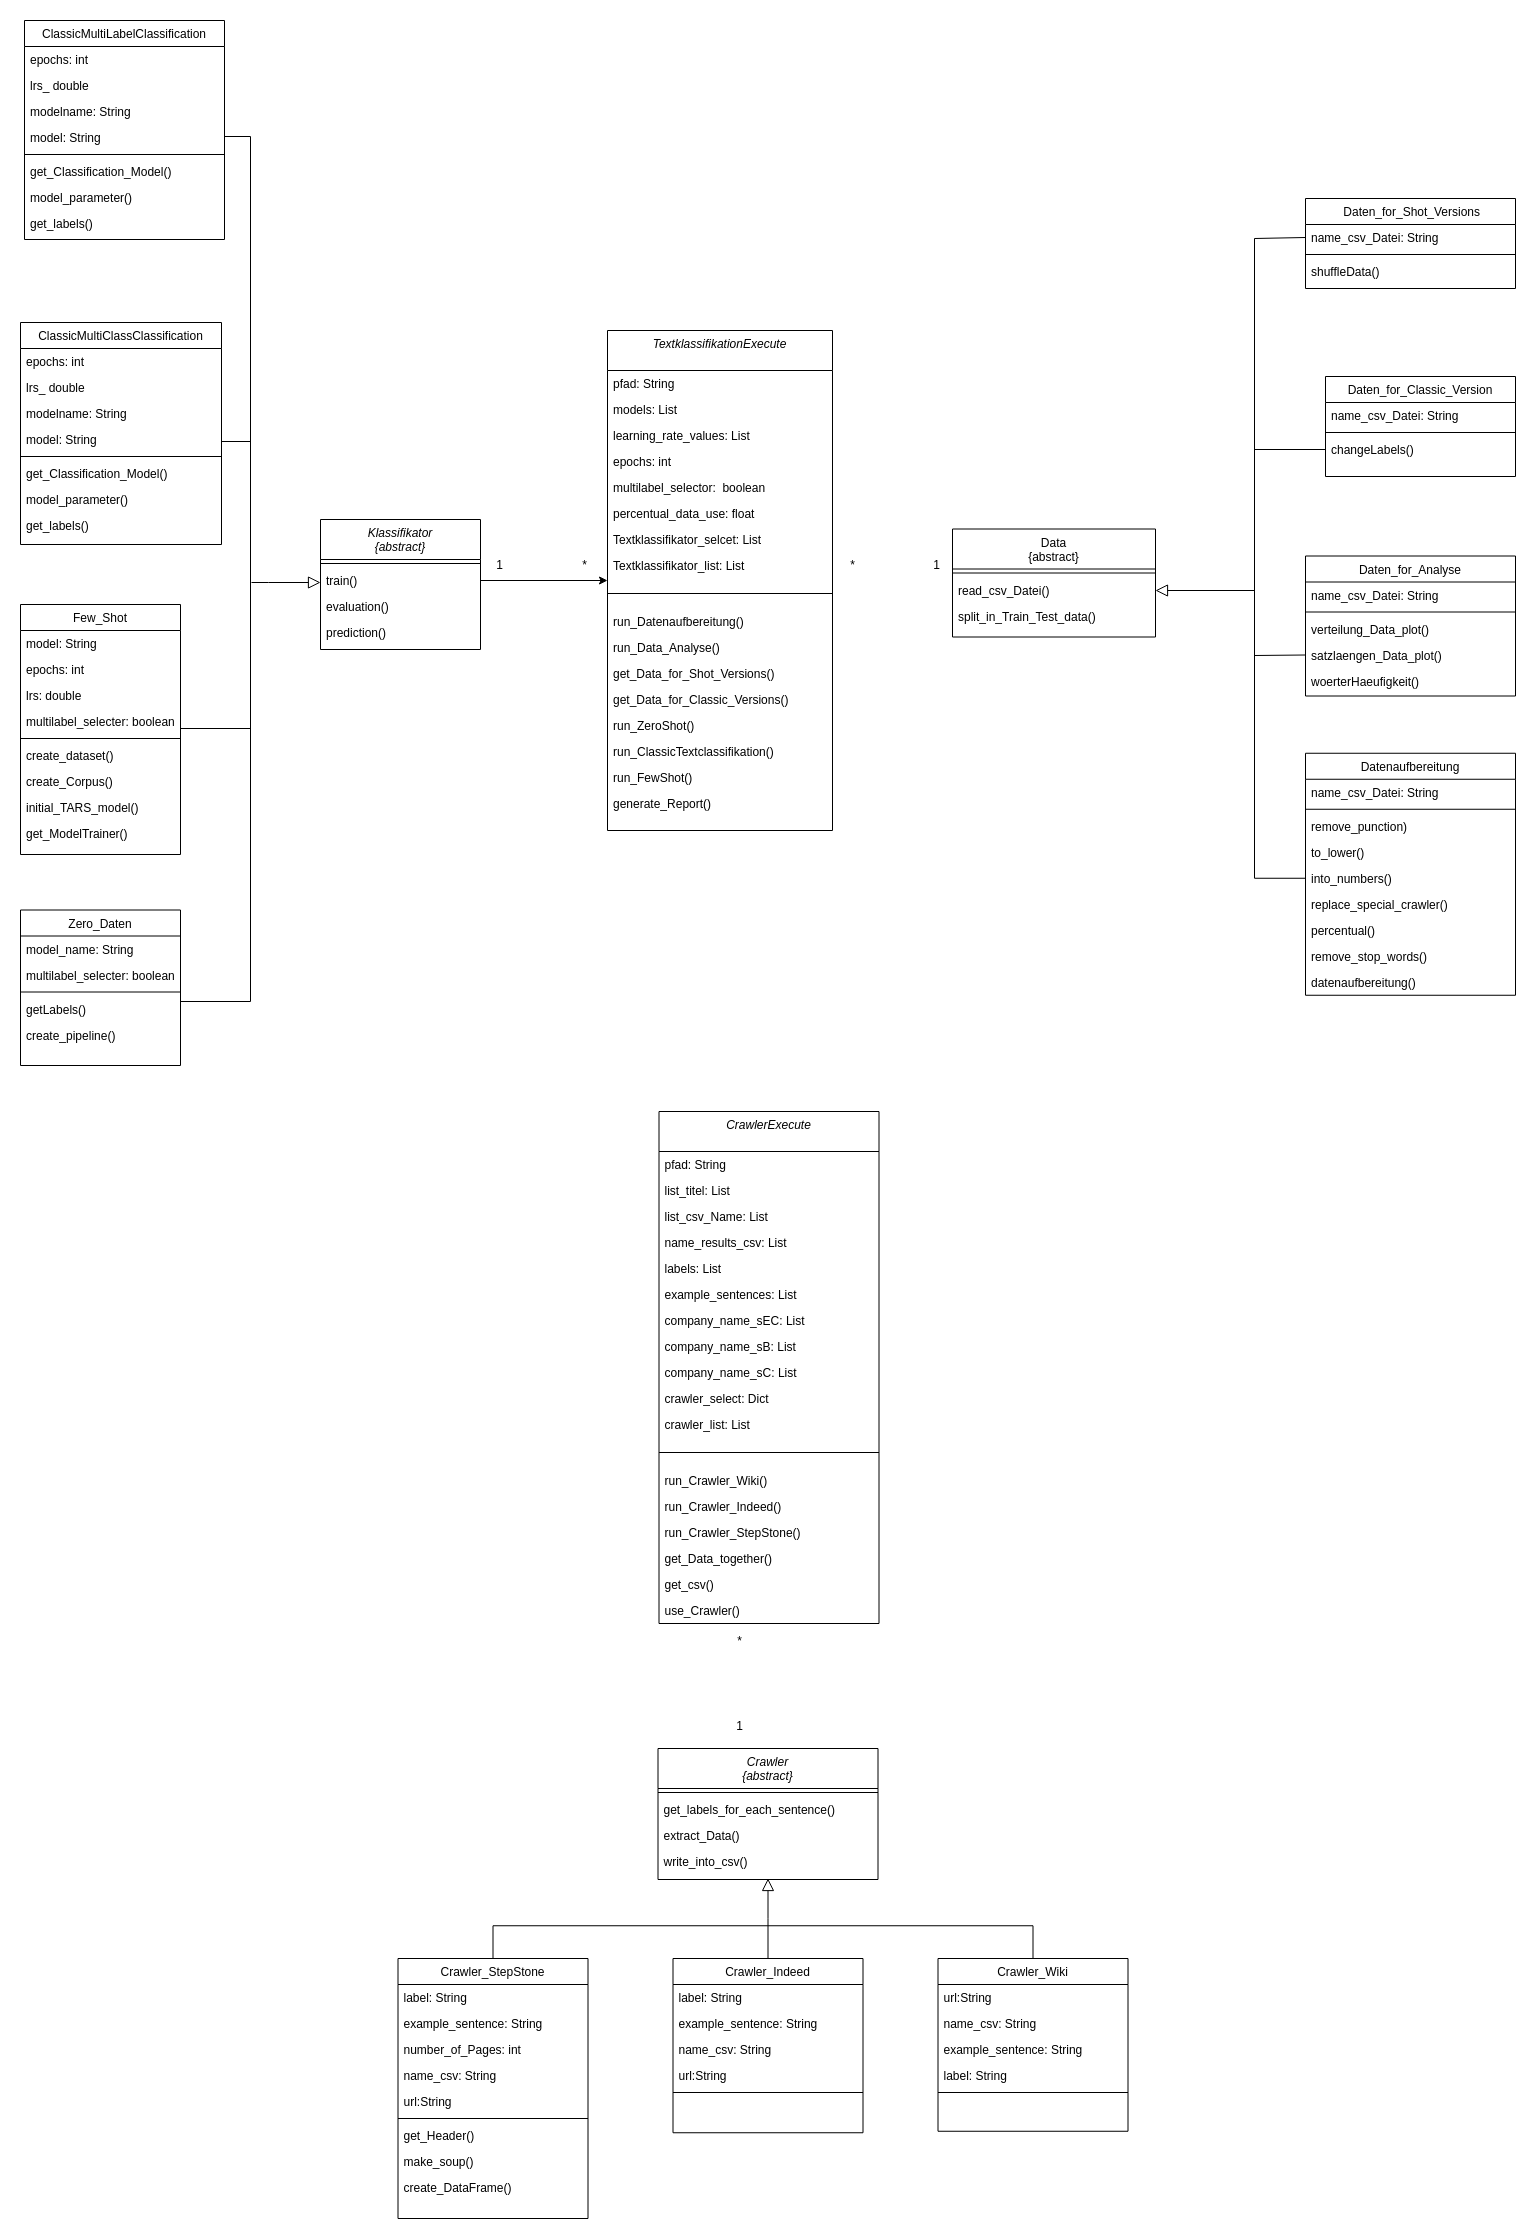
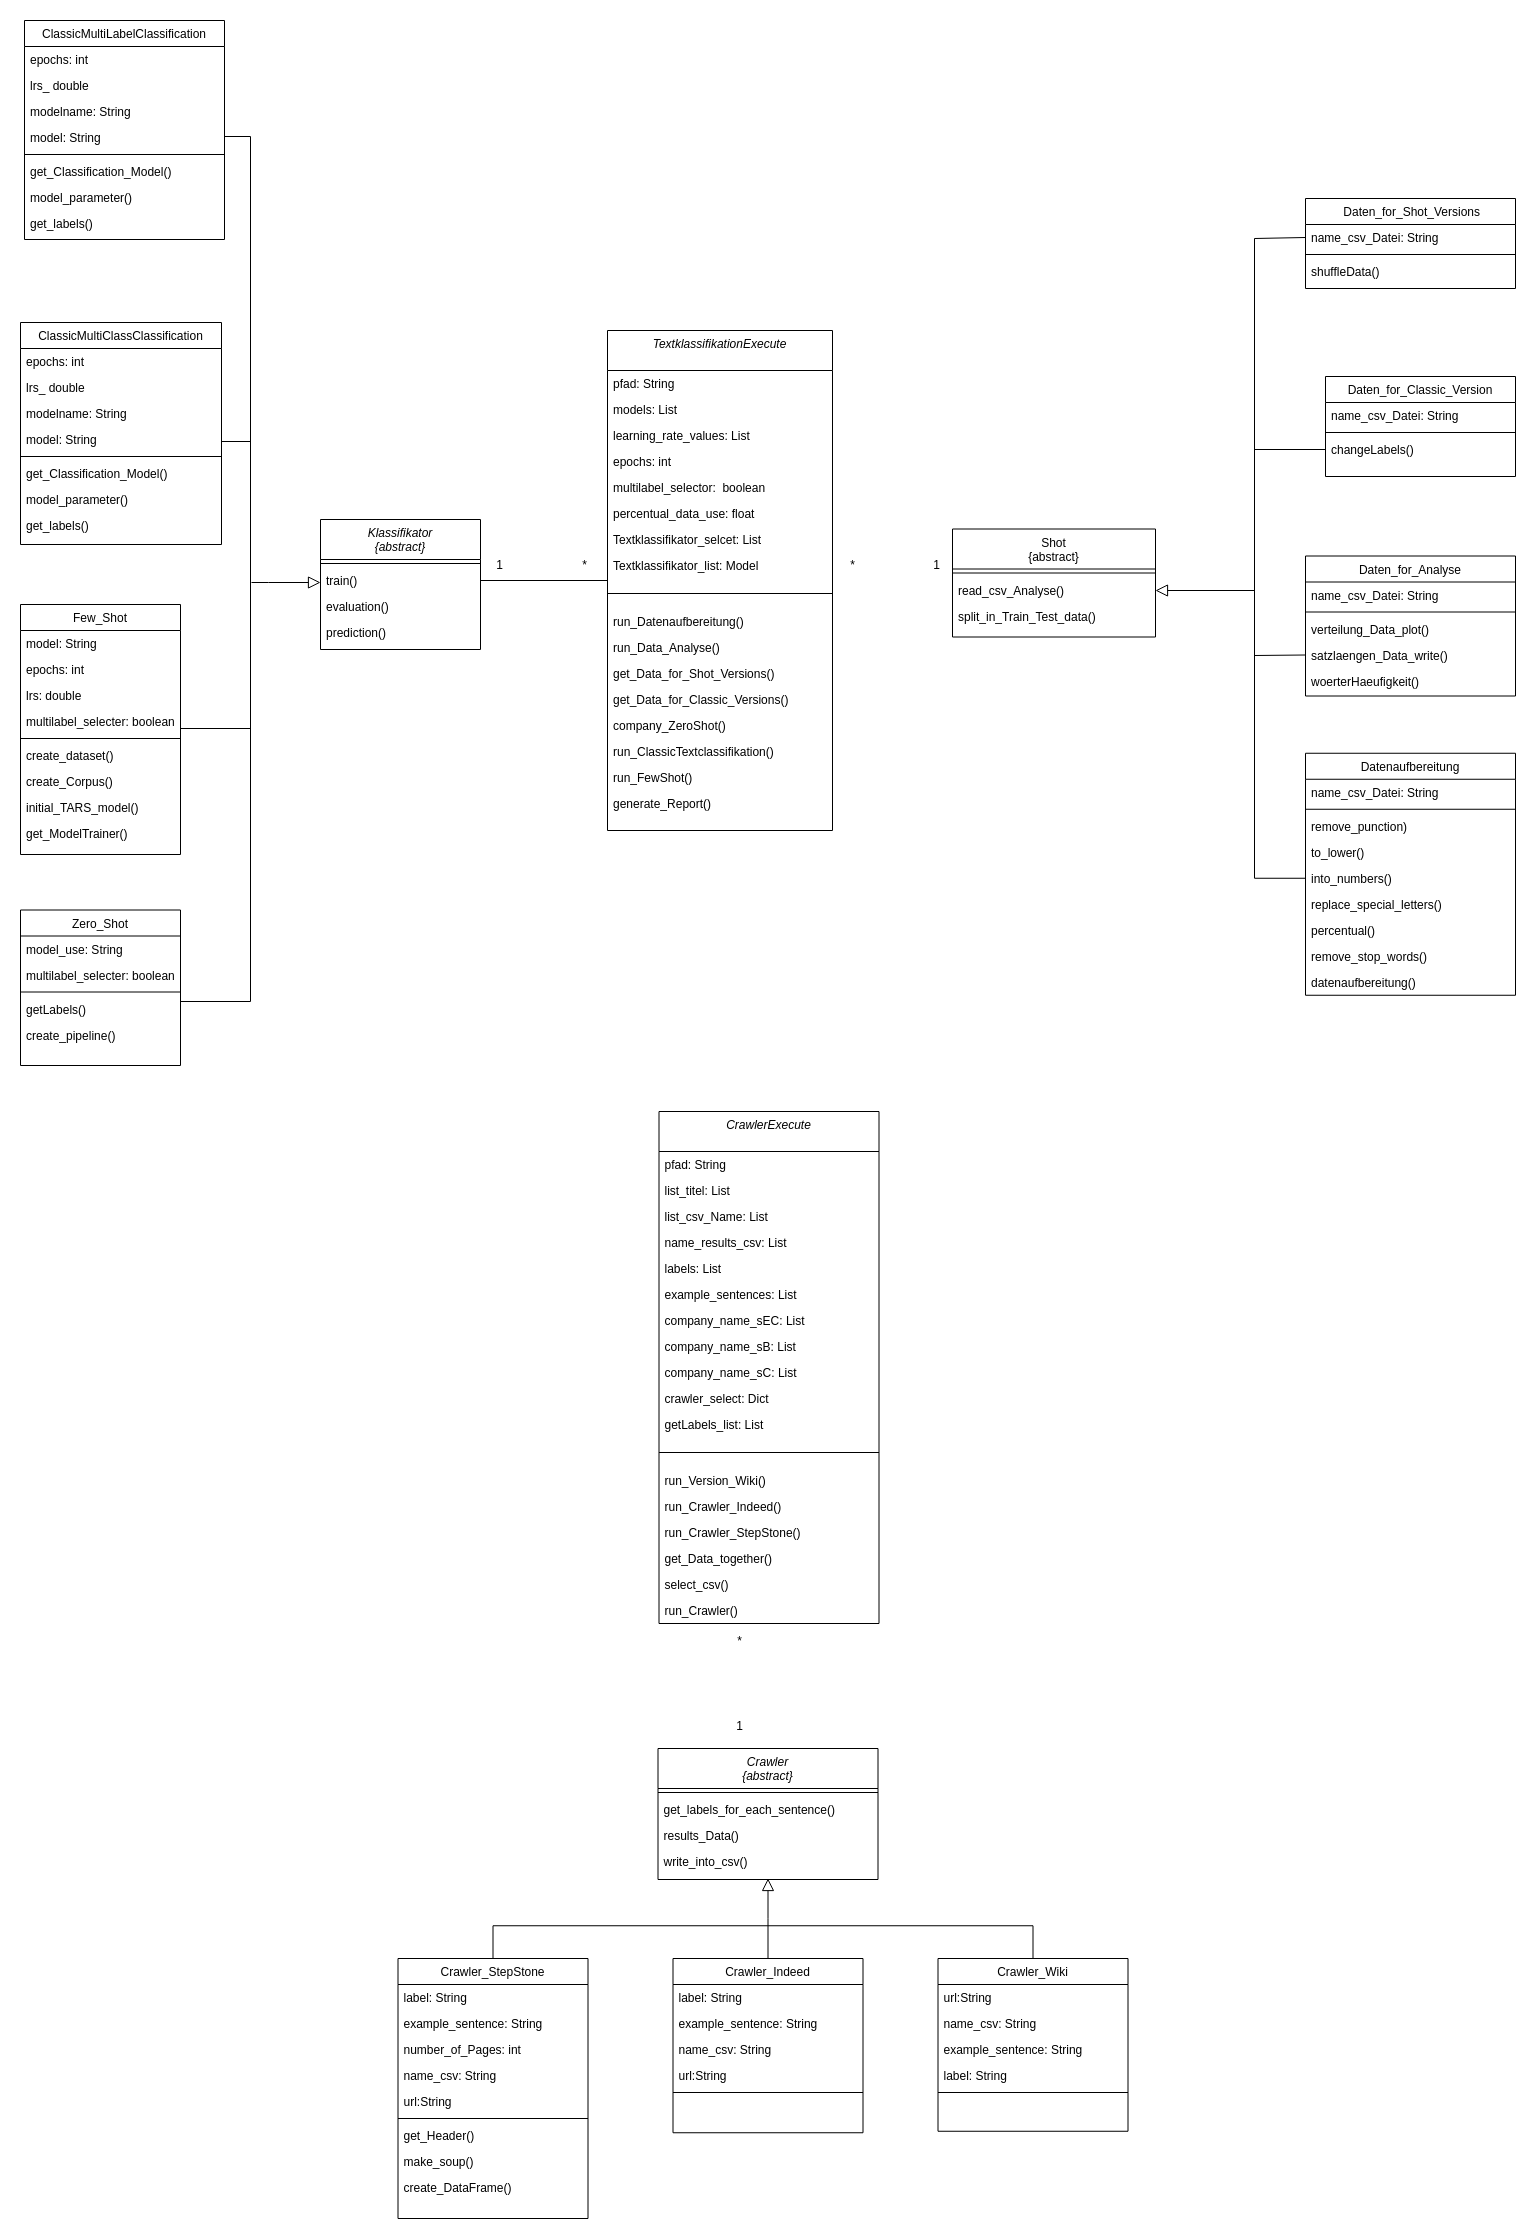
node "Data {abstract}": label "Data {abstract}" -> "Shot {abstract}"
node "Textklassifikator_list: List": label "Textklassifikator_list: List" -> "Textklassifikator_list: Model"
edge "train()" -> "TextklassifikationExecute": arrowhead classic -> none
node "read_csv_Datei()": label "read_csv_Datei()" -> "read_csv_Analyse()"
node "satzlaengen_Data_plot()": label "satzlaengen_Data_plot()" -> "satzlaengen_Data_write()"
node "run_ZeroShot()": label "run_ZeroShot()" -> "company_ZeroShot()"
node "replace_special_crawler()": label "replace_special_crawler()" -> "replace_special_letters()"
node "Zero_Daten": label "Zero_Daten" -> "Zero_Shot"
node "model_name: String": label "model_name: String" -> "model_use: String"
node "crawler_list: List": label "crawler_list: List" -> "getLabels_list: List"
node "run_Crawler_Wiki()": label "run_Crawler_Wiki()" -> "run_Version_Wiki()"
node "get_csv()": label "get_csv()" -> "select_csv()"
node "use_Crawler()": label "use_Crawler()" -> "run_Crawler()"
node "extract_Data()": label "extract_Data()" -> "results_Data()"
